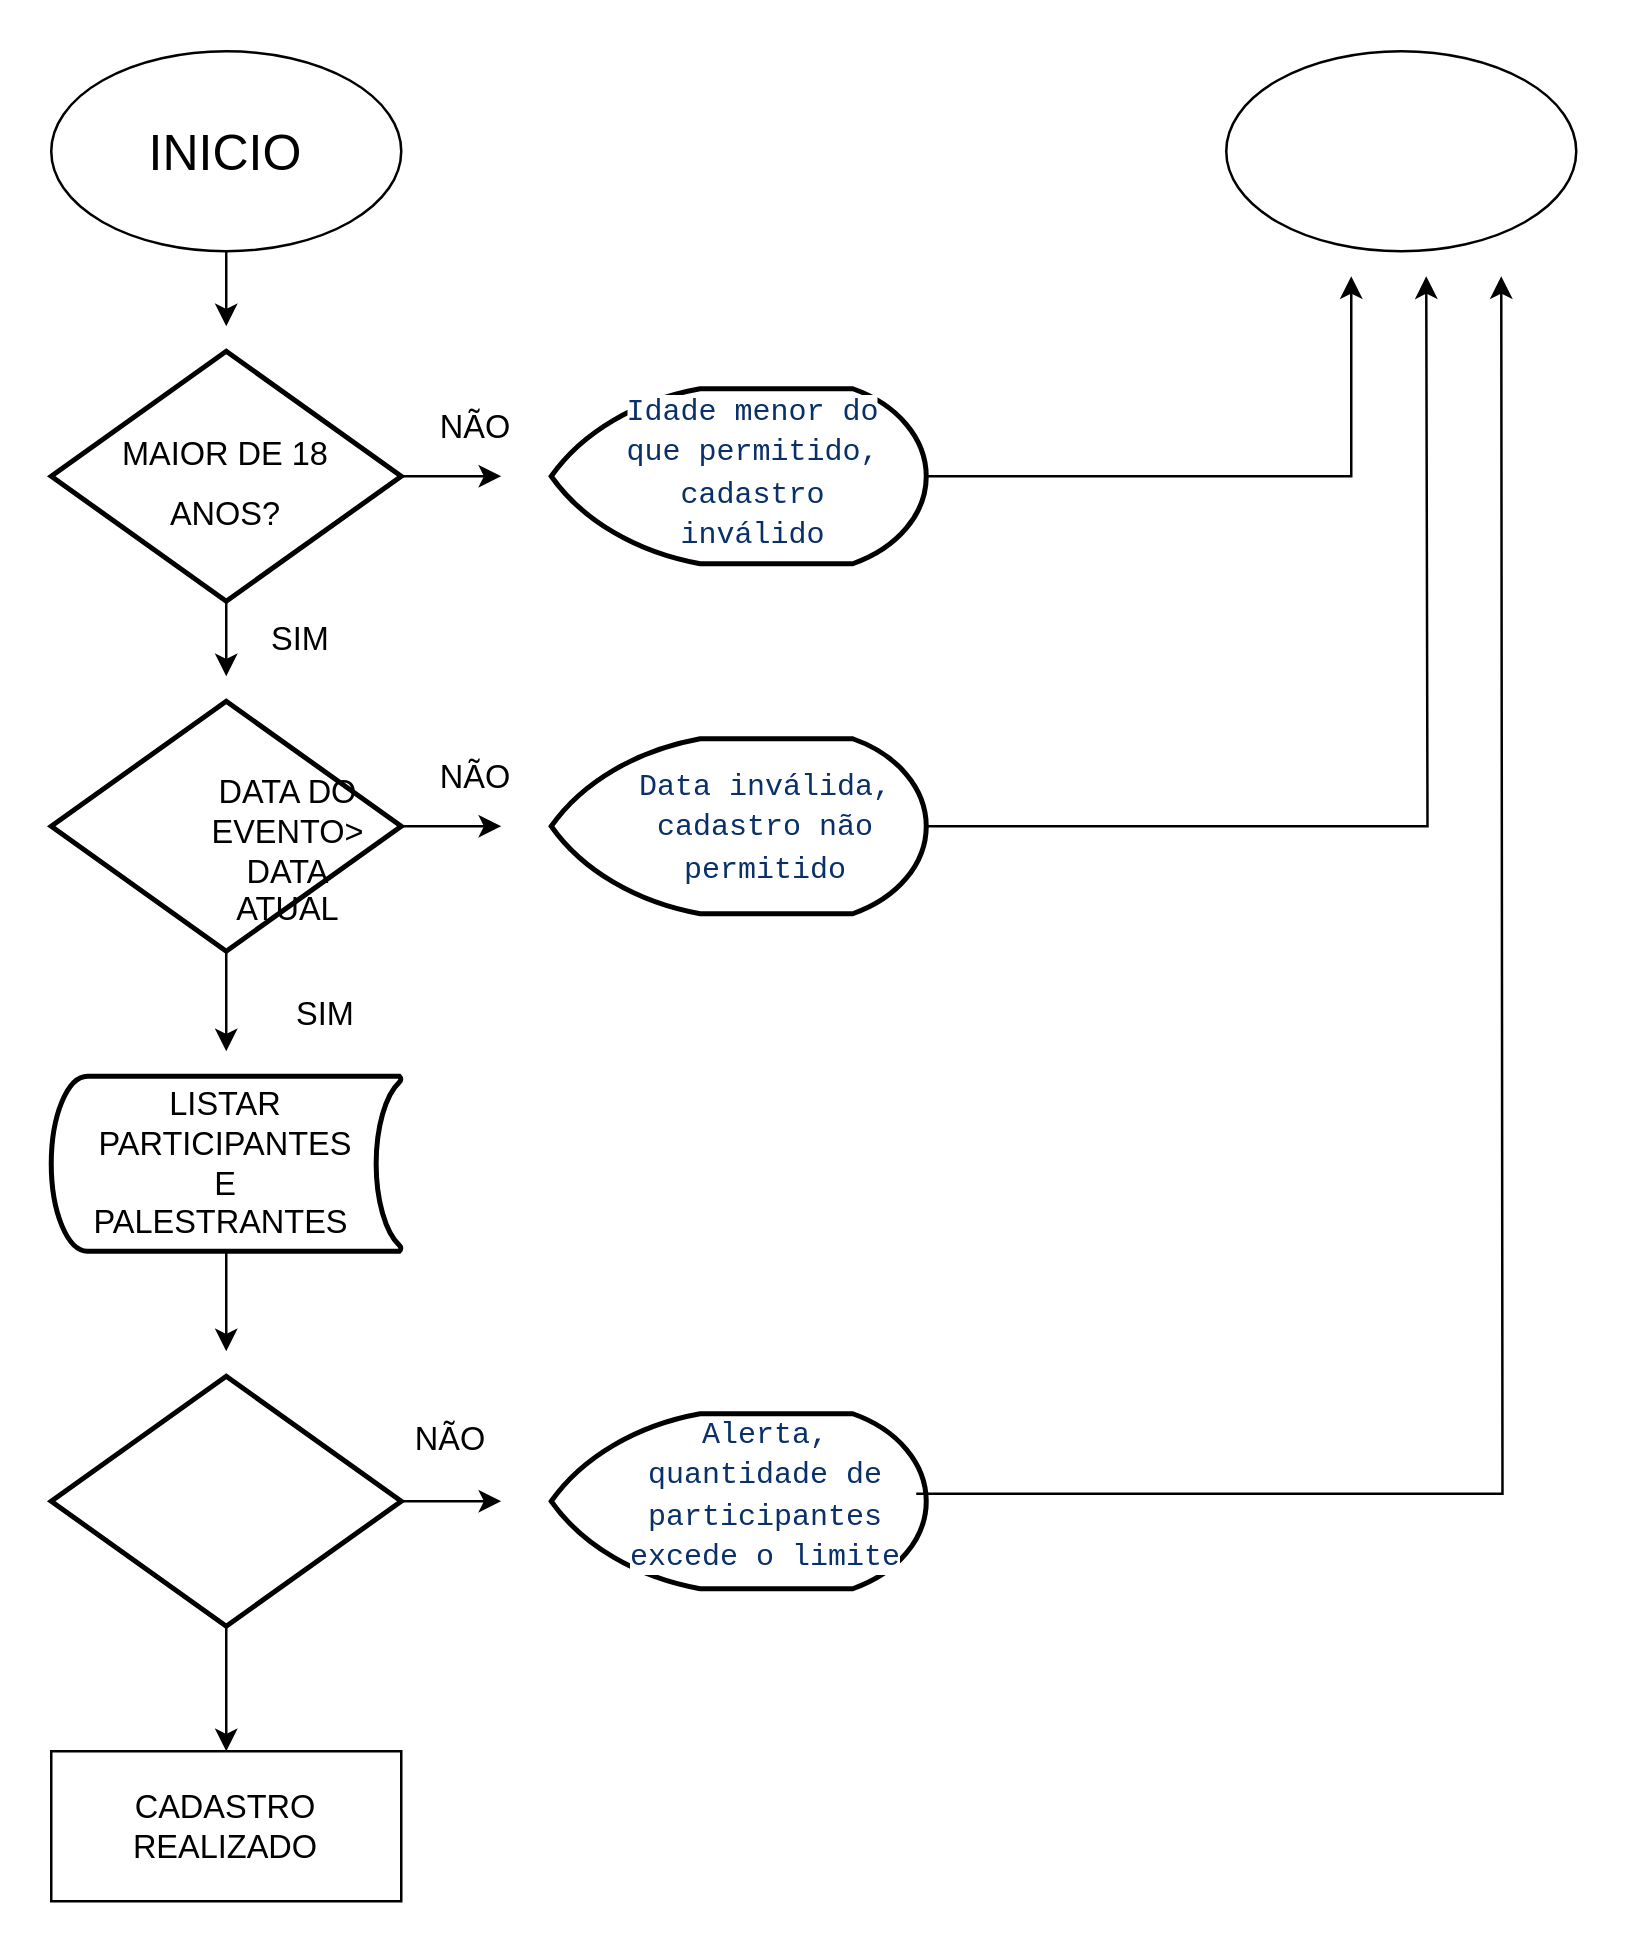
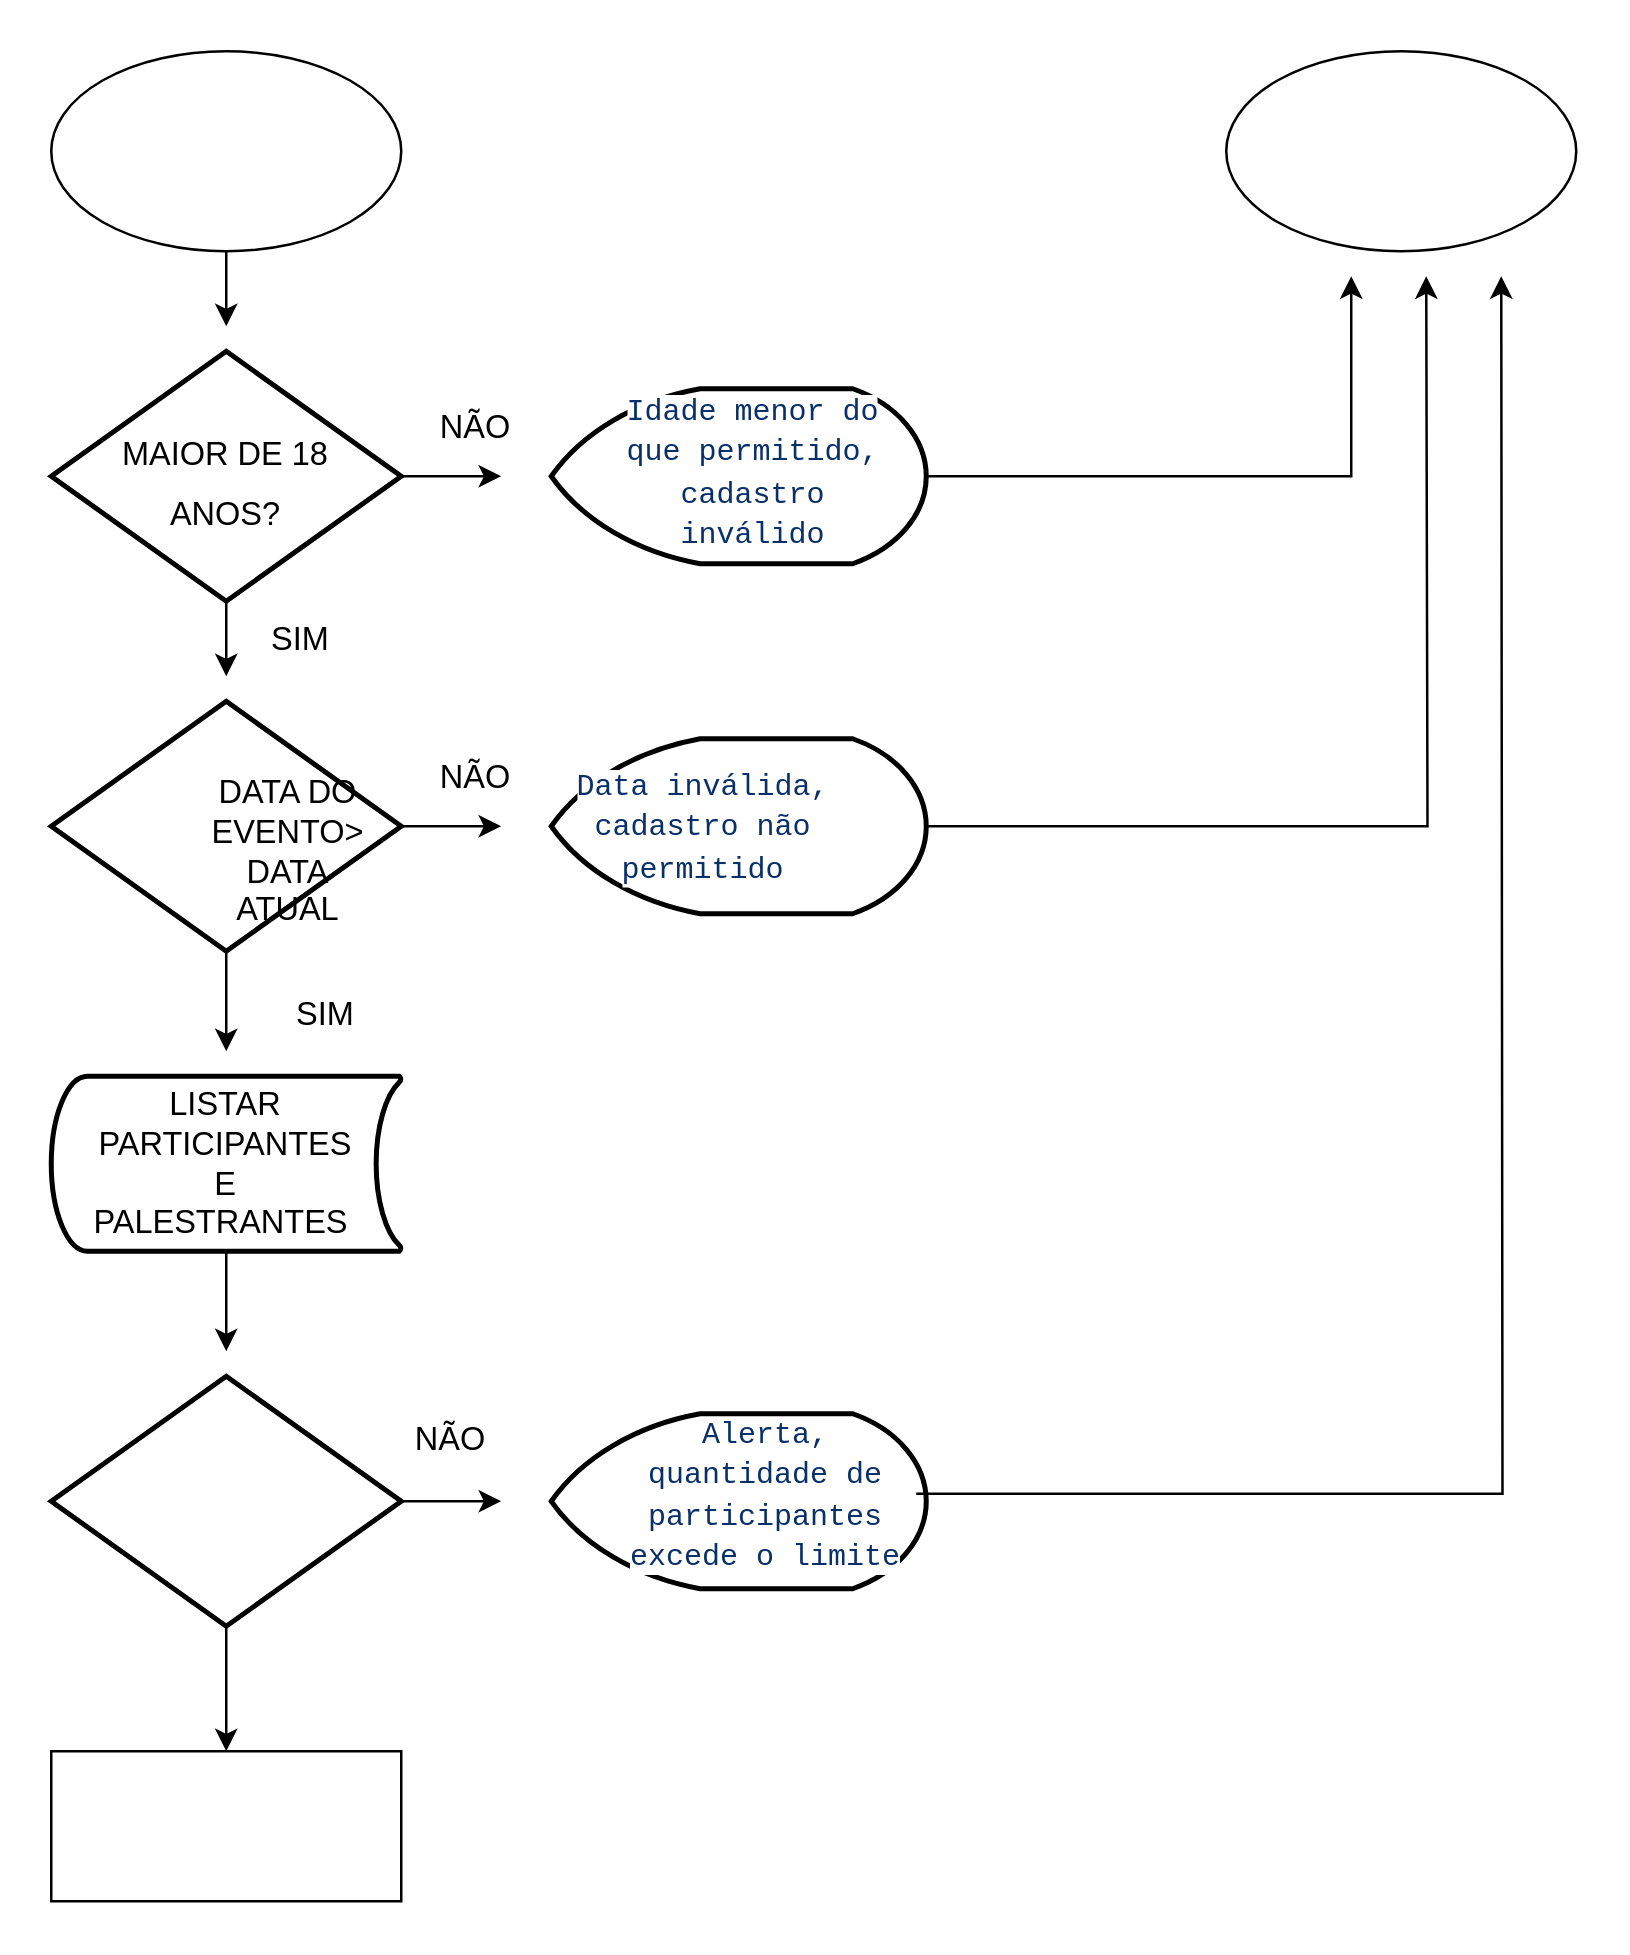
node "INICIO": removed
node "Data inválida, cadastro não permitido": moved (766, 826) -> (704, 826)
node "CADASTRO REALIZADO": removed
